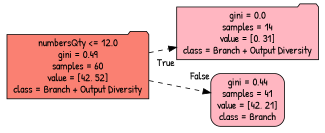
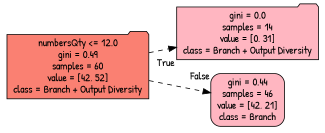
node "gini = 0.44 samples = 41 value = [42, 21] class = Branch": label "gini = 0.44 samples = 41 value = [42, 21] class = Branch" -> "gini = 0.44 samples = 46 value = [42, 21] class = Branch"
